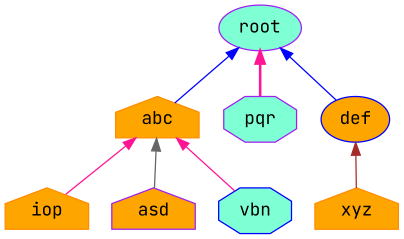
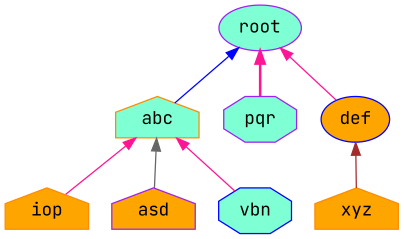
edge "def" -> "root": color blue -> deeppink
node "abc": fillcolor orange -> aquamarine
